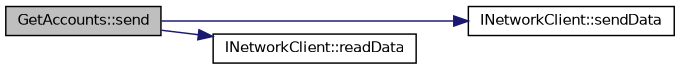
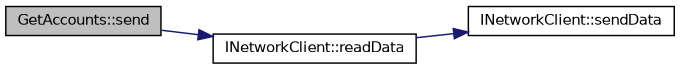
edge "GetAccounts::send" -> "INetworkClient::sendData": now "INetworkClient::readData" -> "INetworkClient::sendData"
